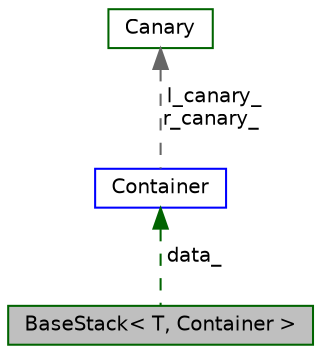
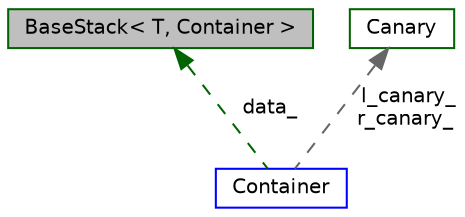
edge "BaseStack< T, Container >" -> "Container": reversed
